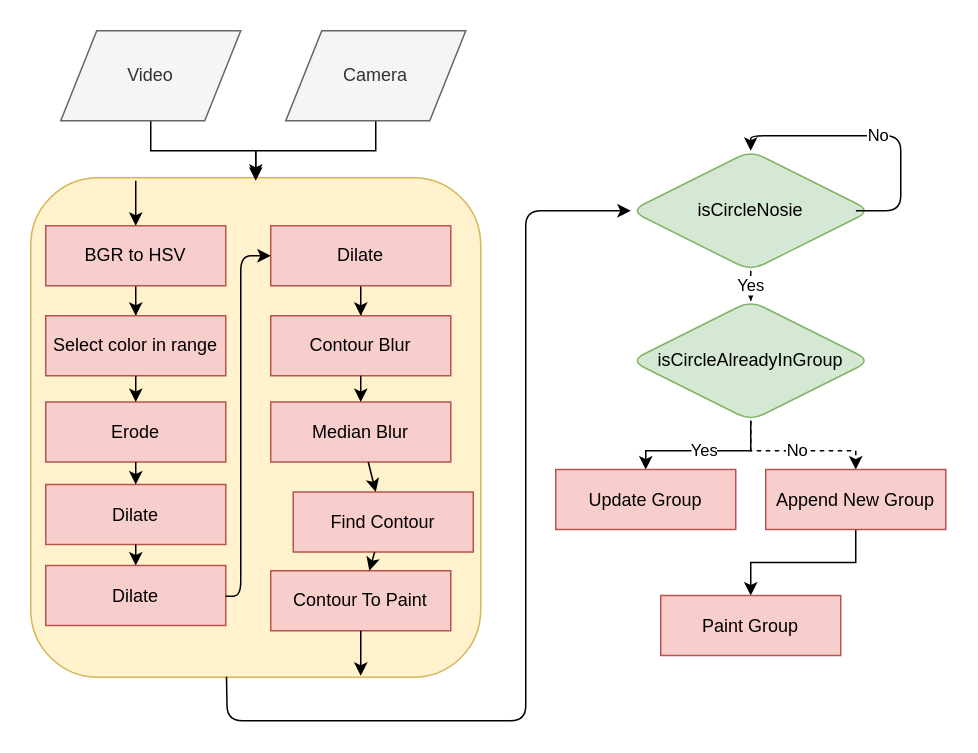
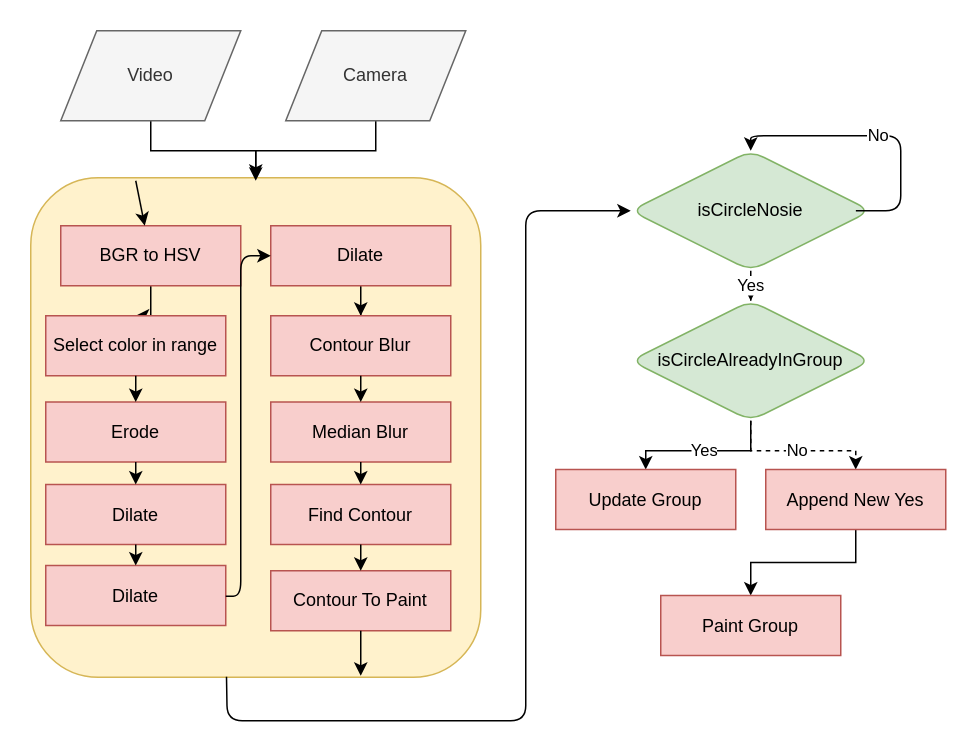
node "BGR to HSV": moved (136, 256) -> (151, 256)
node "Append New Group": label "Append New Group" -> "Append New Yes"
node "Find Contour": moved (383, 522) -> (361, 515)
